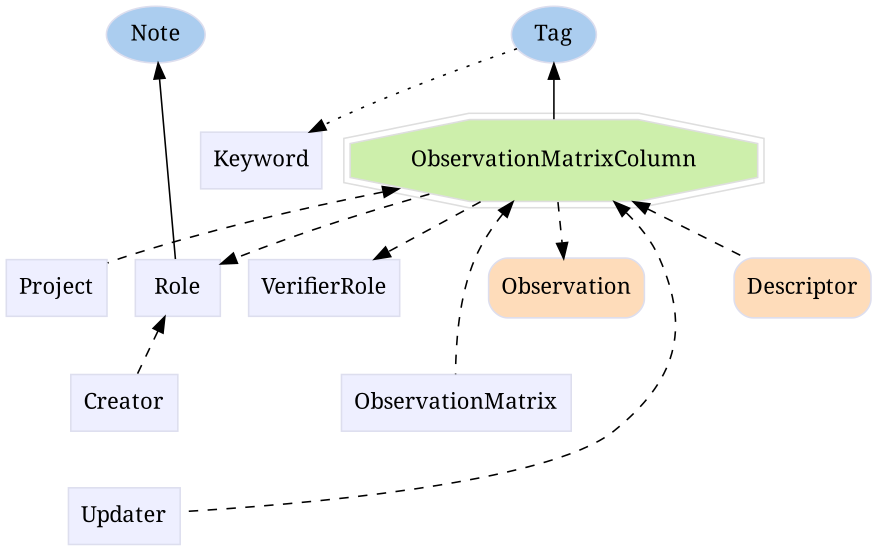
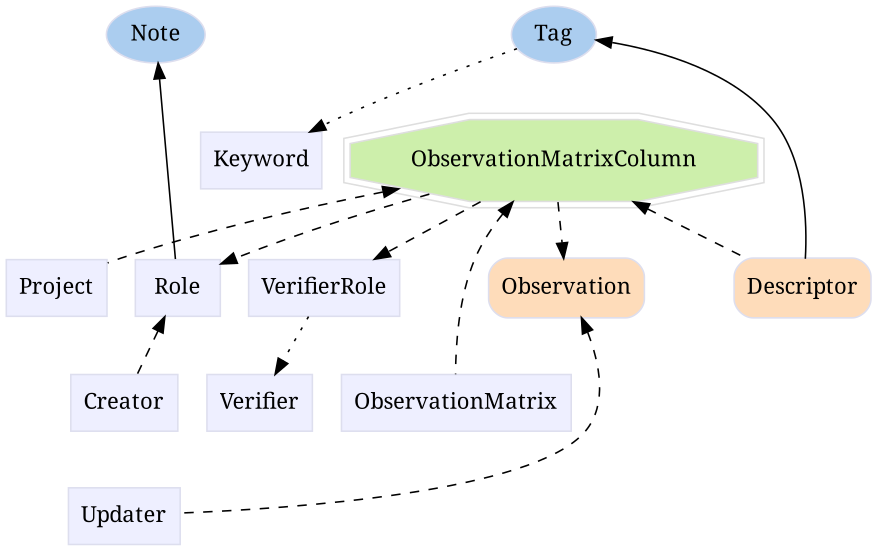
edge "ObservationMatrixColumn" -> "Tag": now "Descriptor" -> "Tag"
node "Verifier": added
edge "Updater" -> "ObservationMatrixColumn": now "Updater" -> "Observation"
